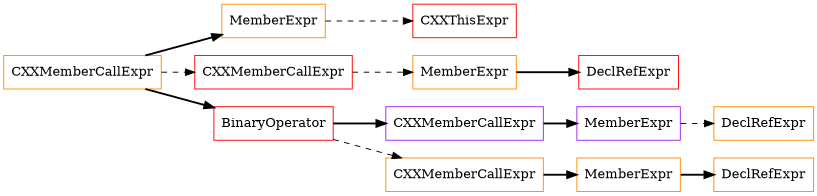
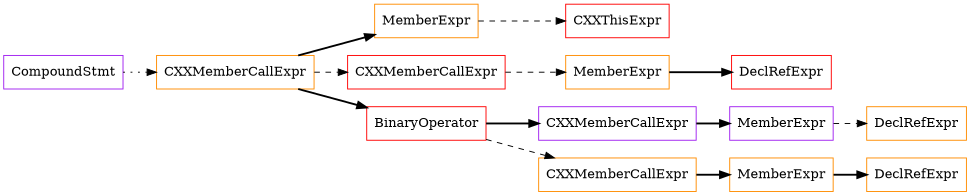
node "CompoundStmt": added
